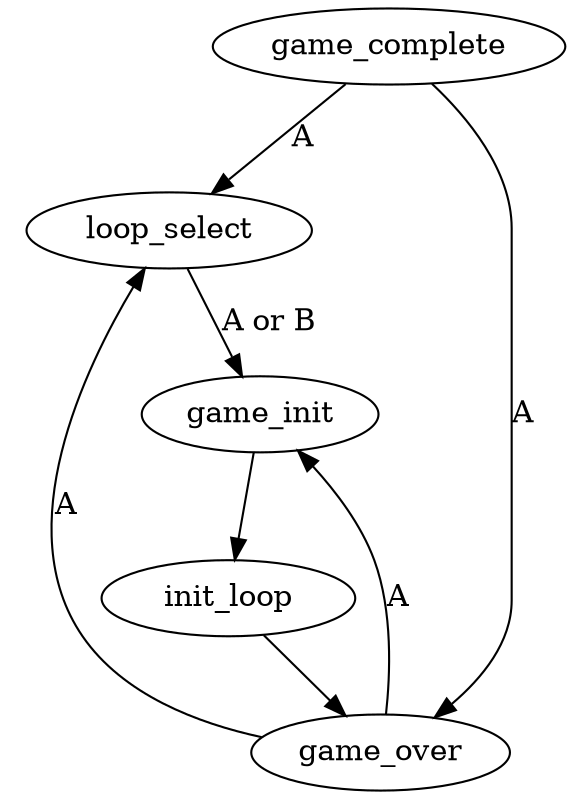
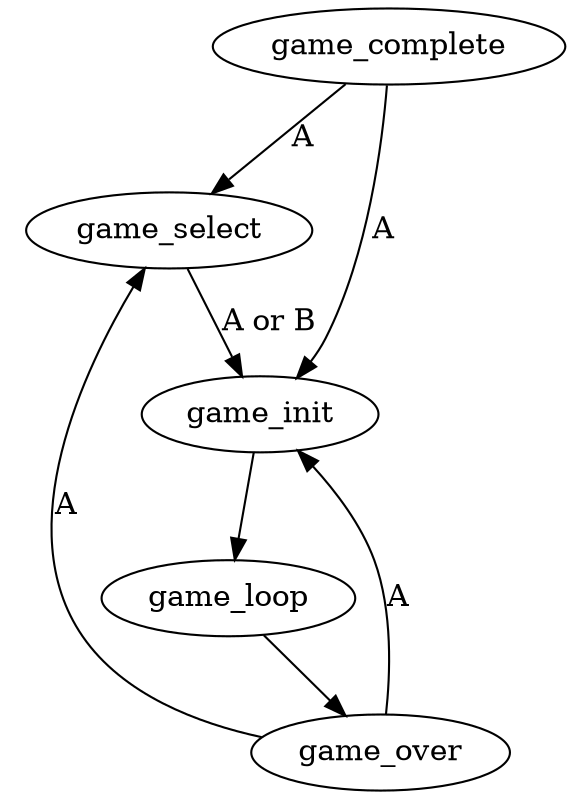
node "loop_select": label "loop_select" -> "game_select"
edge "game_complete" -> "game_over": now "game_complete" -> "game_init"
node "init_loop": label "init_loop" -> "game_loop"
